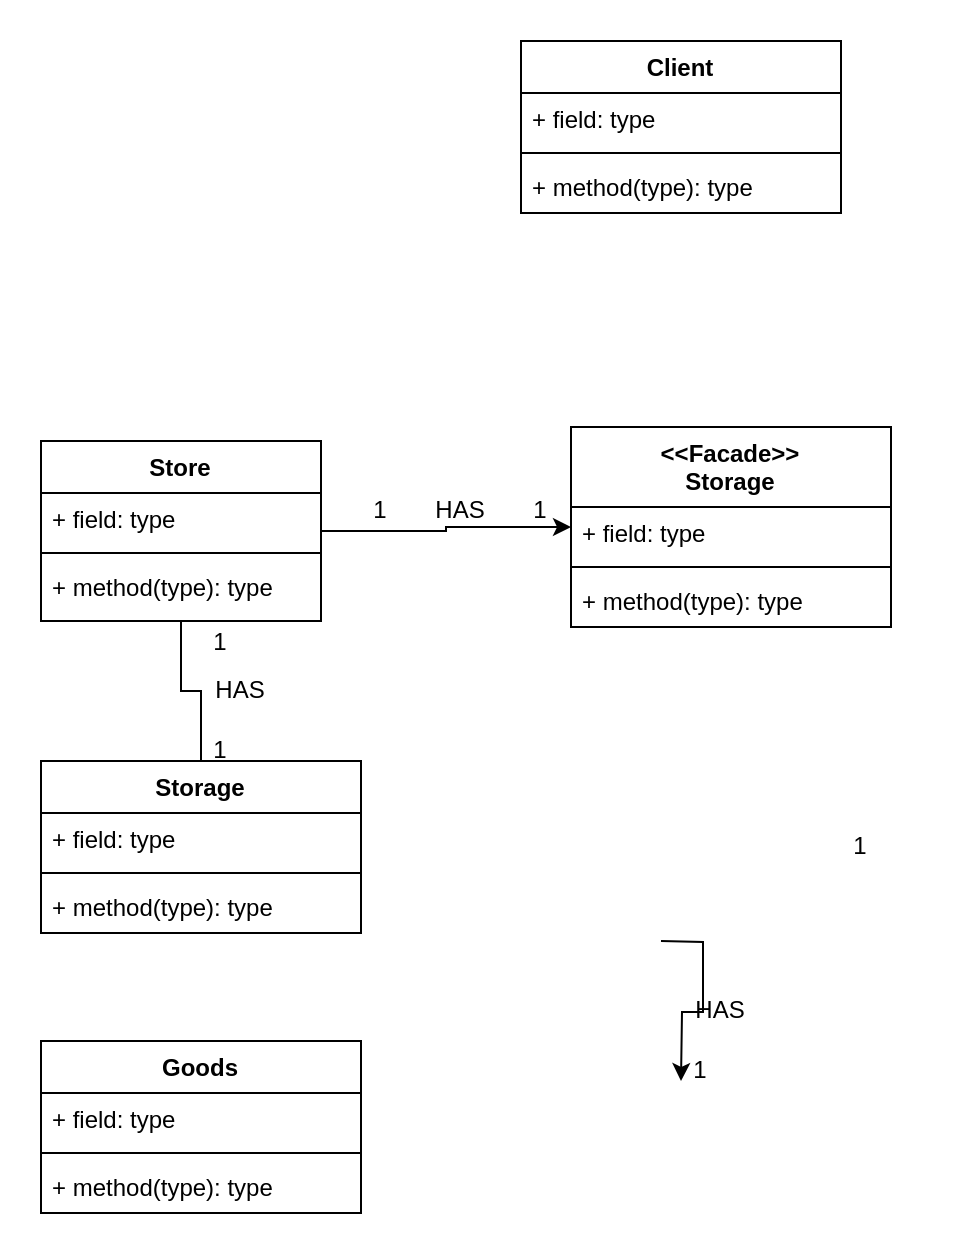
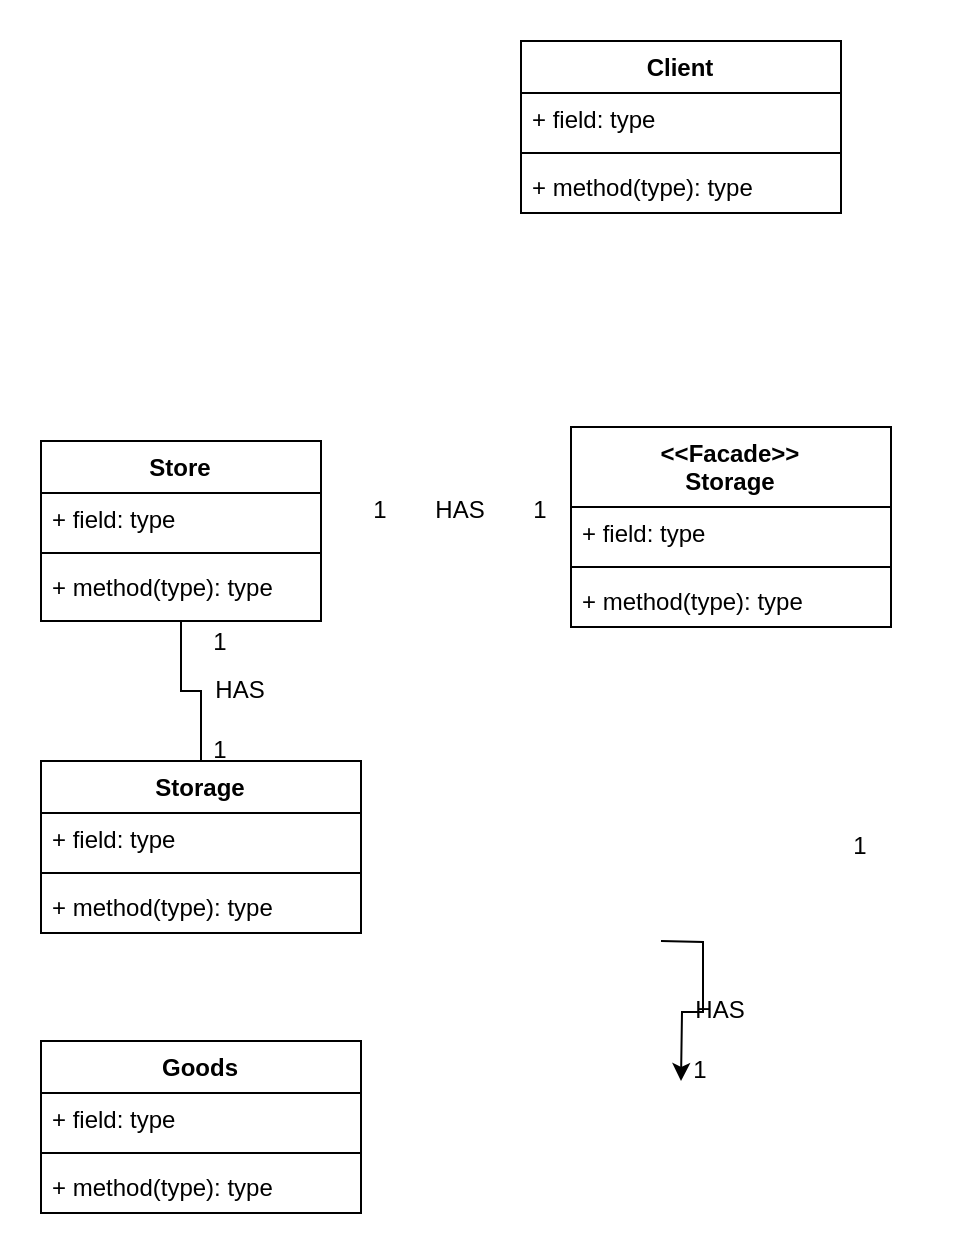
edge "Store" -> "<<Facade>> Storage": removed
